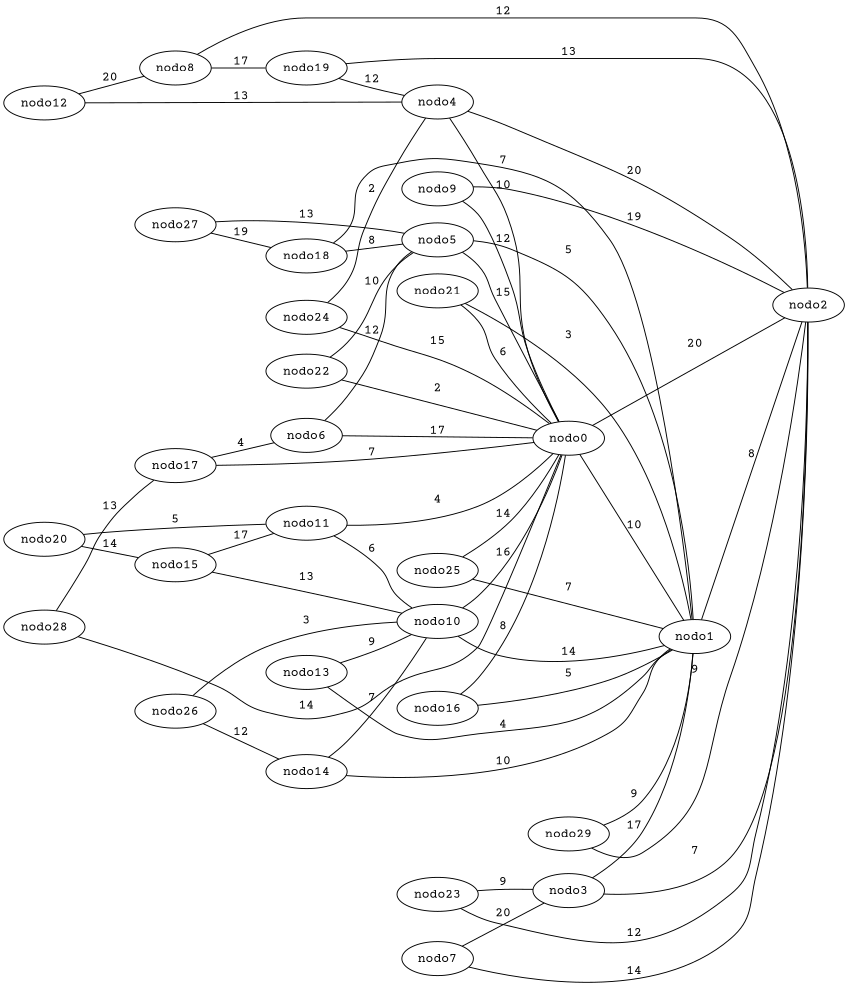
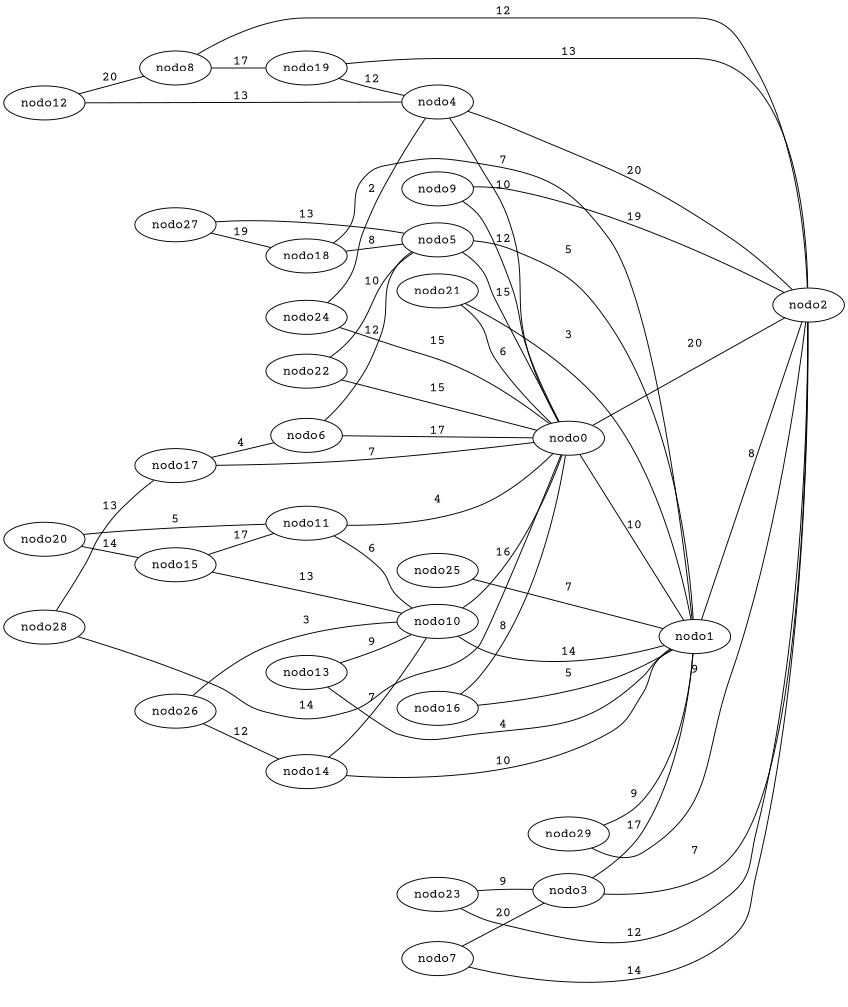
edge "nodo22" -- "nodo0": label "2" -> "15"
edge "nodo0" -- "nodo25": removed, label "14"
